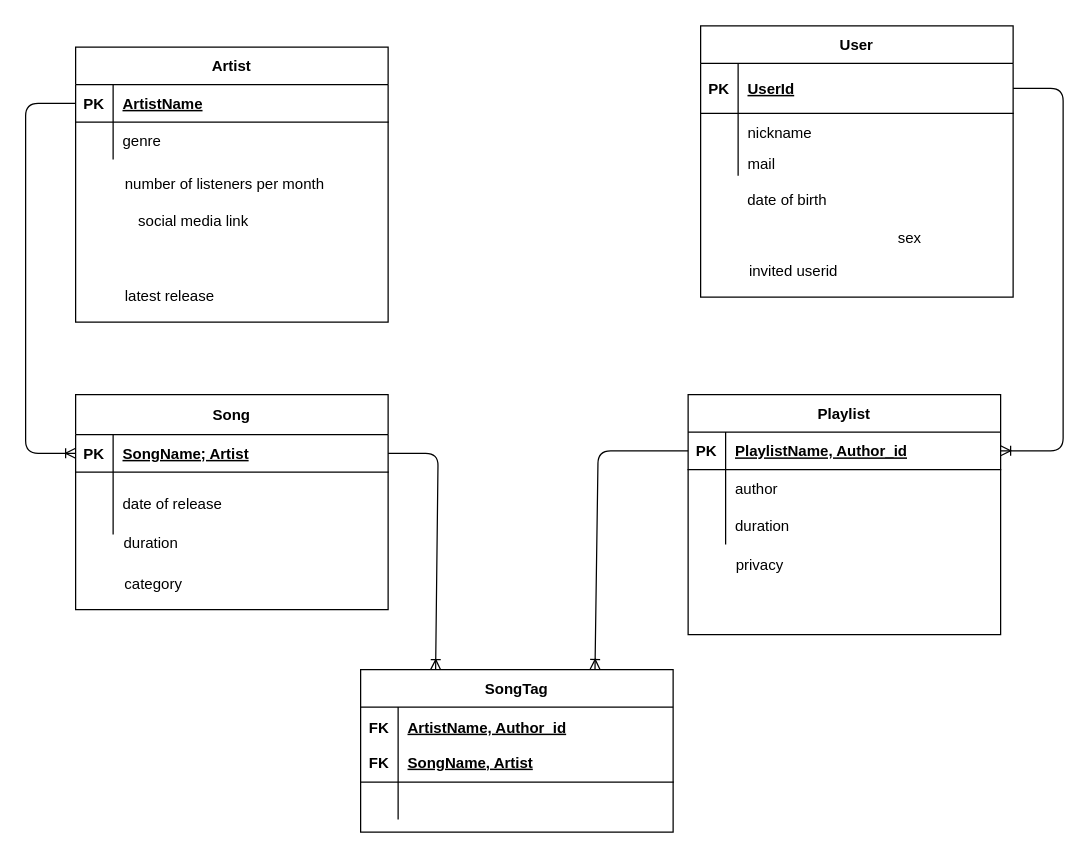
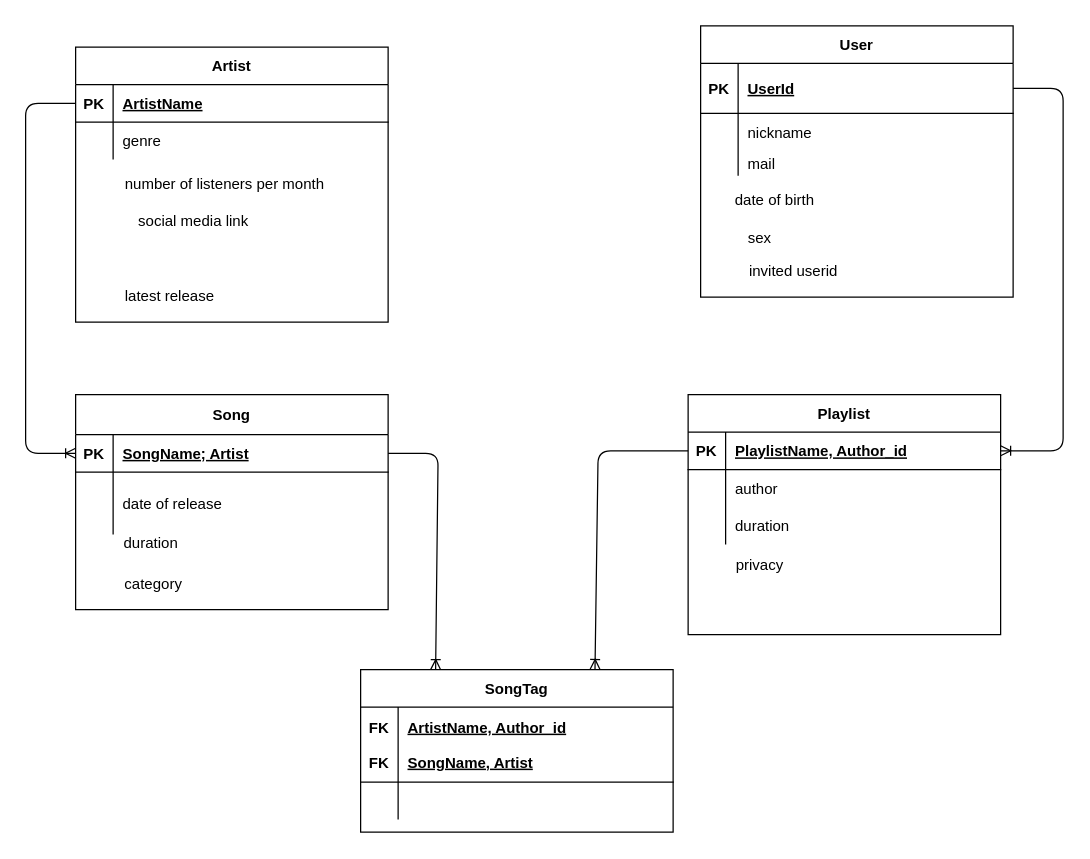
node "date of birth": moved (787, 201) -> (774, 201)
node "sex": moved (909, 238) -> (759, 238)
